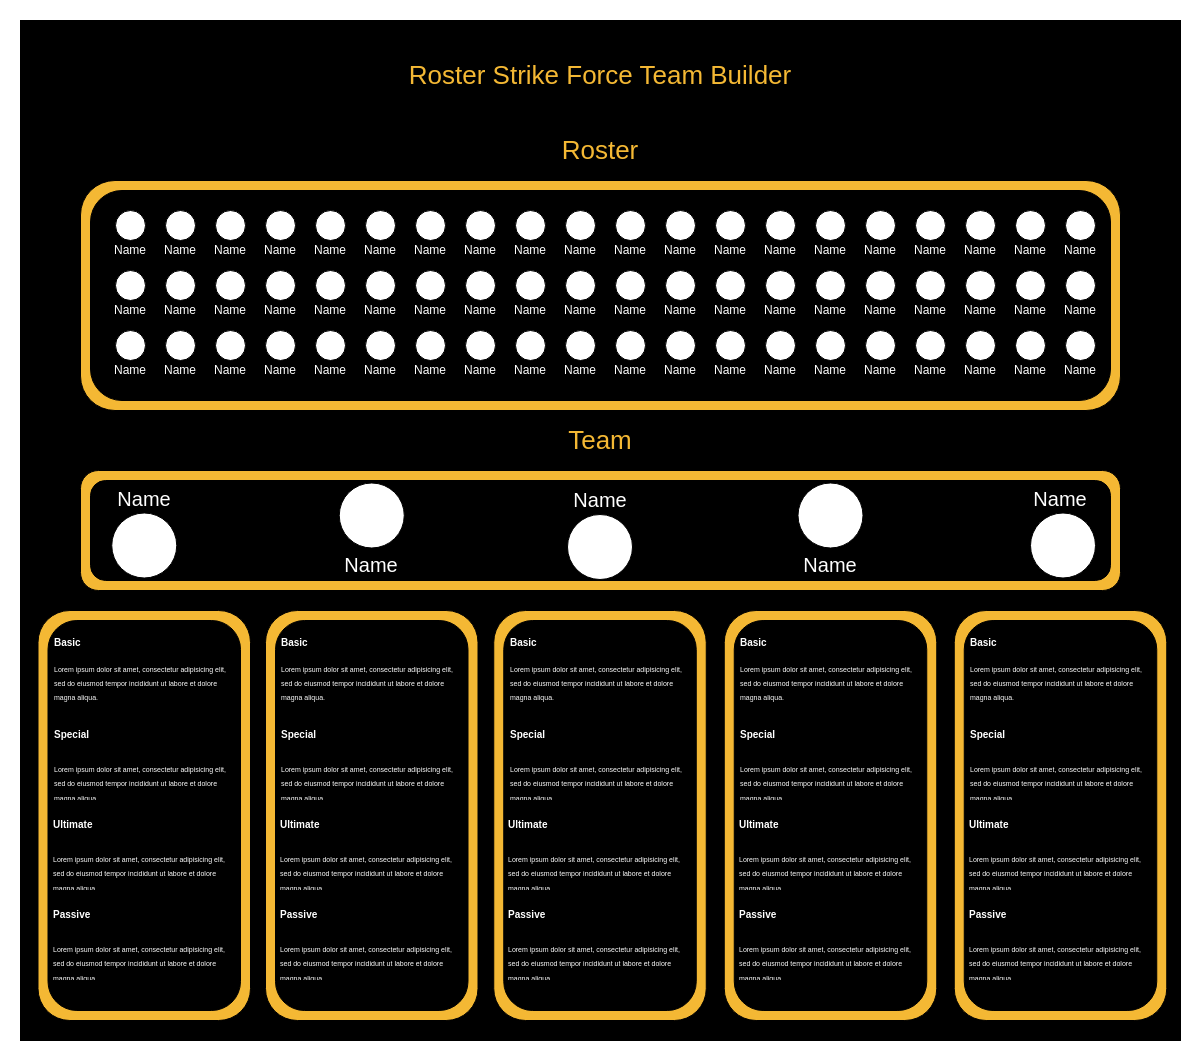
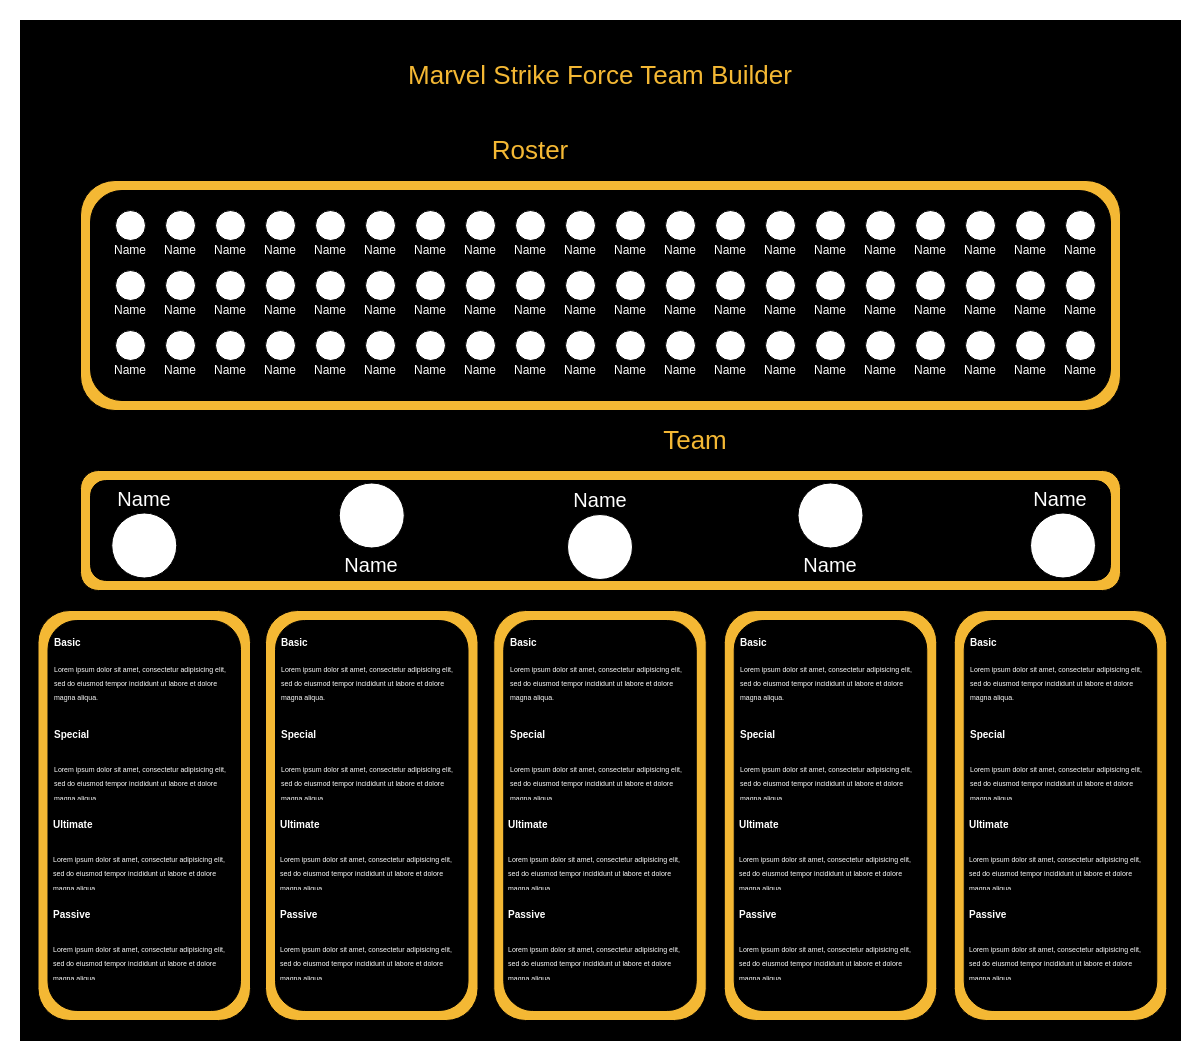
node "Roster Strike Force Team Builder": label "Roster Strike Force Team Builder" -> "Marvel Strike Force Team Builder"
node "Roster": moved (601, 151) -> (531, 151)
node "Team": moved (601, 441) -> (696, 441)
